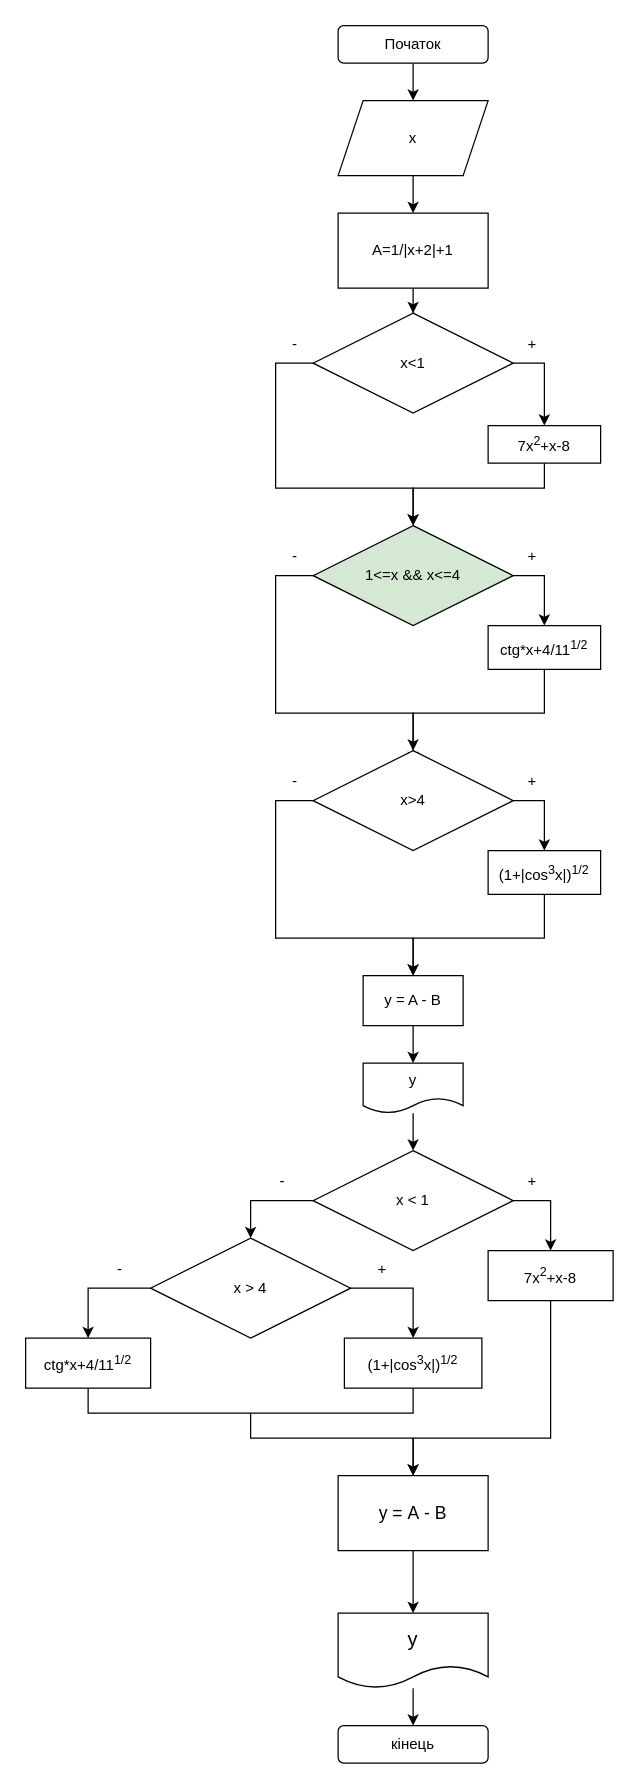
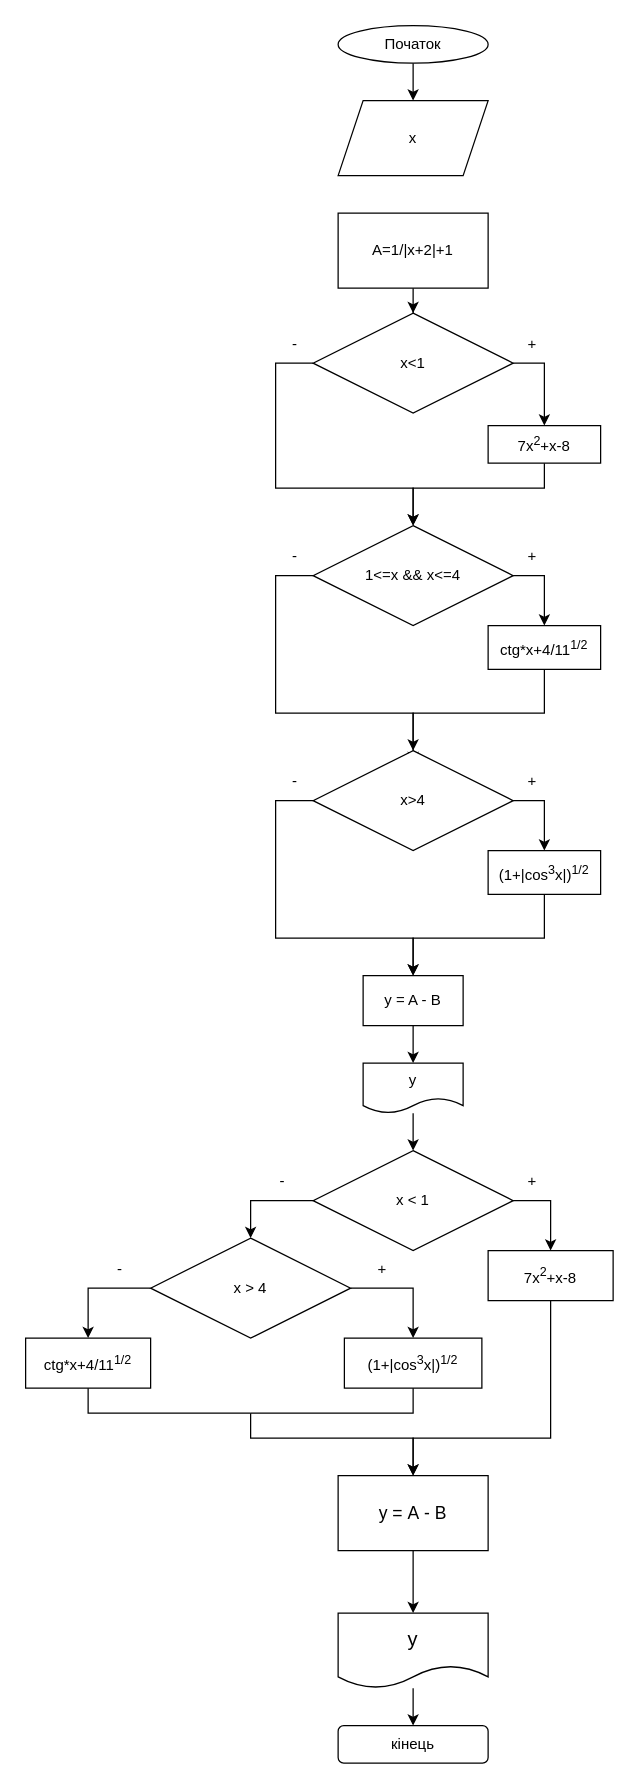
node "Початок": shape rounded rectangle -> ellipse
edge "x" -> "A=1/|x+2|+1": removed
node "1<=x && x<=4": fillcolor #d5e8d4 -> #ffffff
